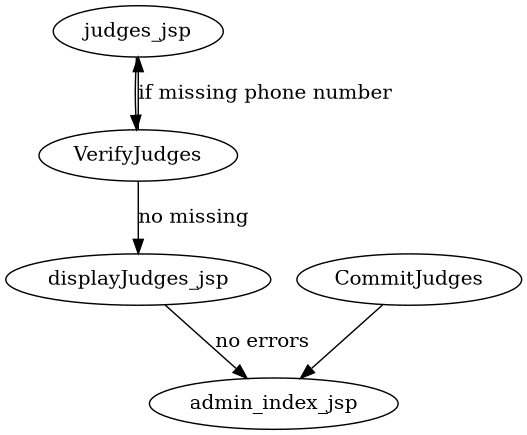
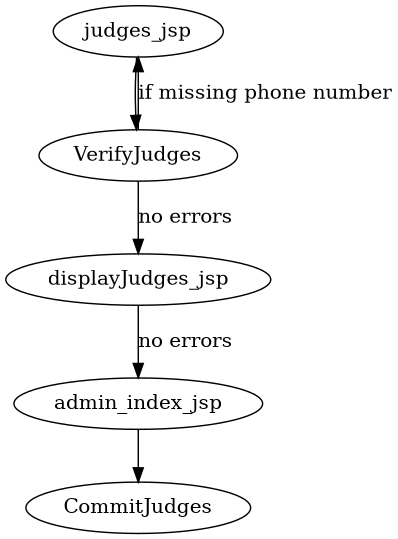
edge "VerifyJudges" -> "displayJudges_jsp": label "no missing" -> "no errors"
edge "CommitJudges" -> "admin_index_jsp": reversed
